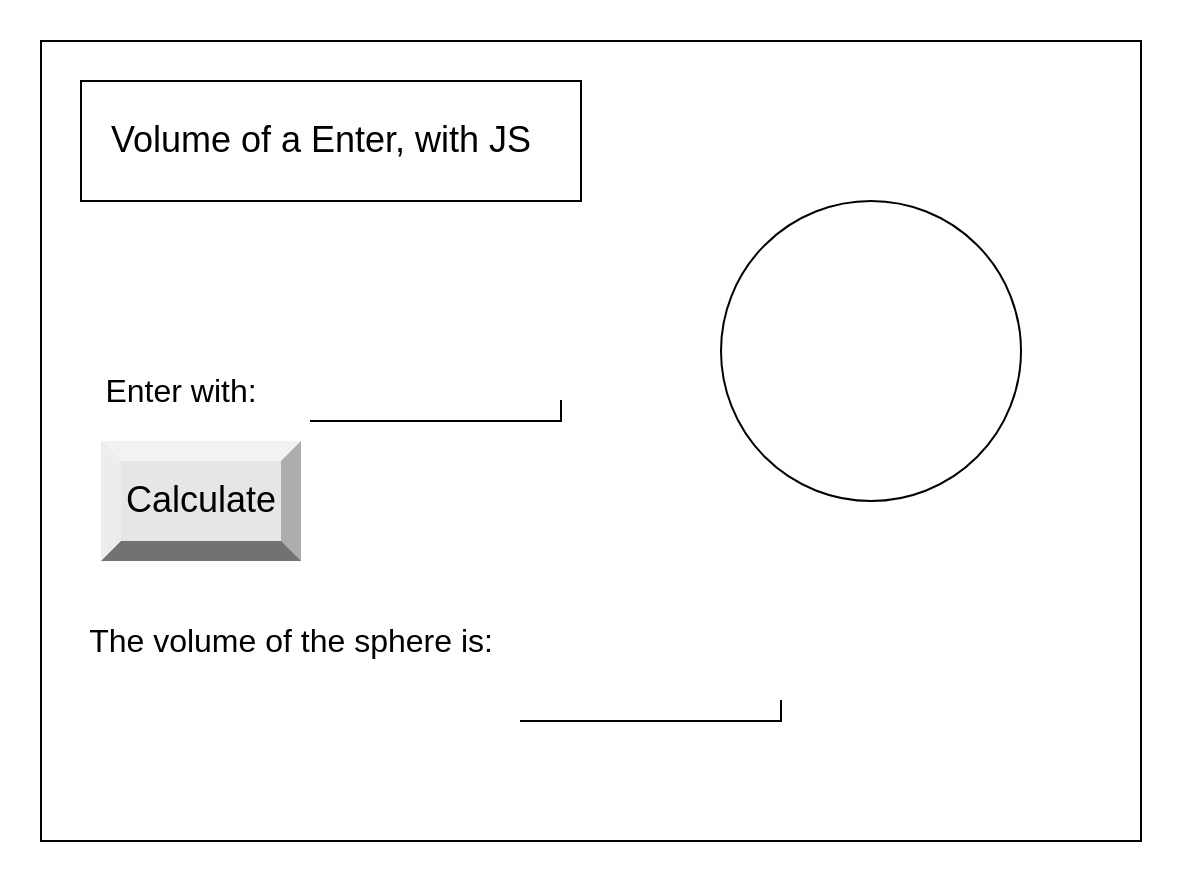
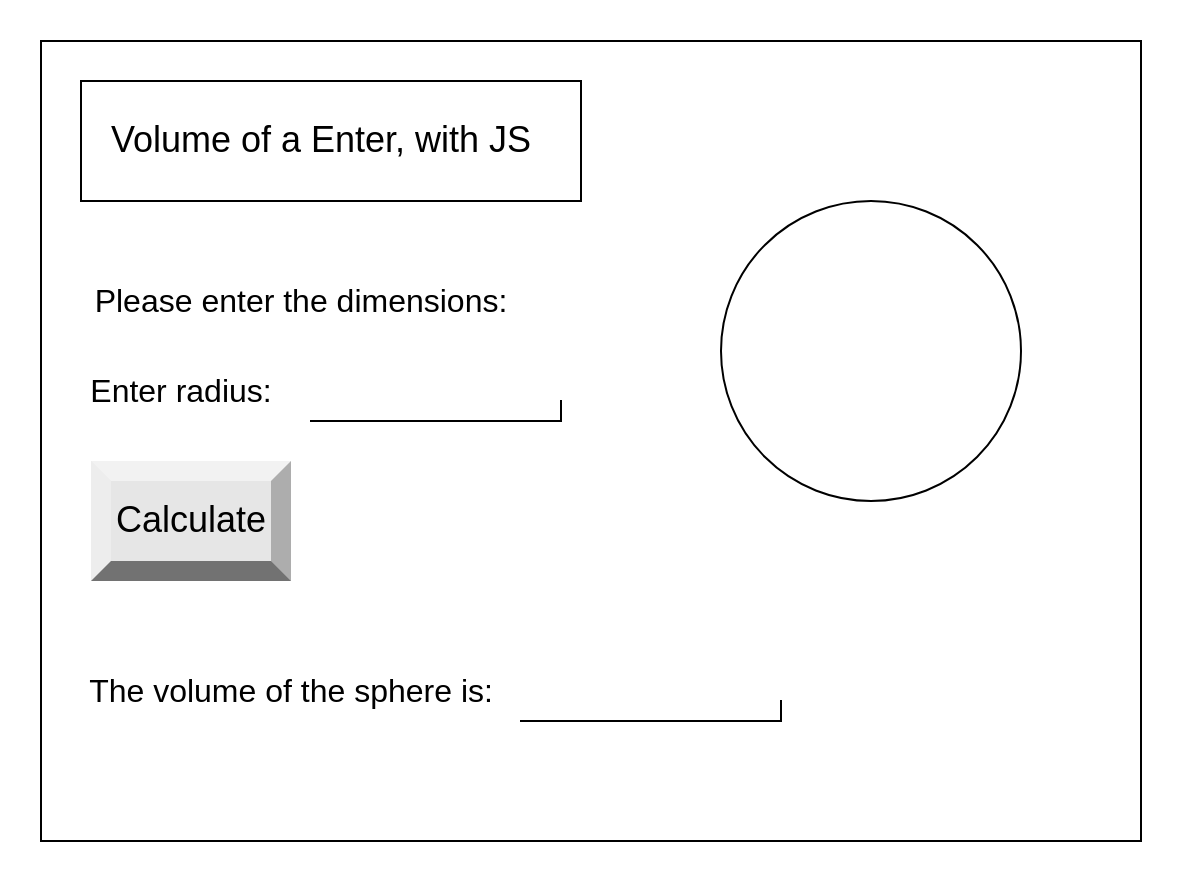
node "Please enter the dimensions:": added
node "Enter with:": label "Enter with:" -> "Enter radius:"
node "Calculate": moved (201, 501) -> (191, 521)
node "The volume of the sphere is:": moved (291, 641) -> (291, 691)
